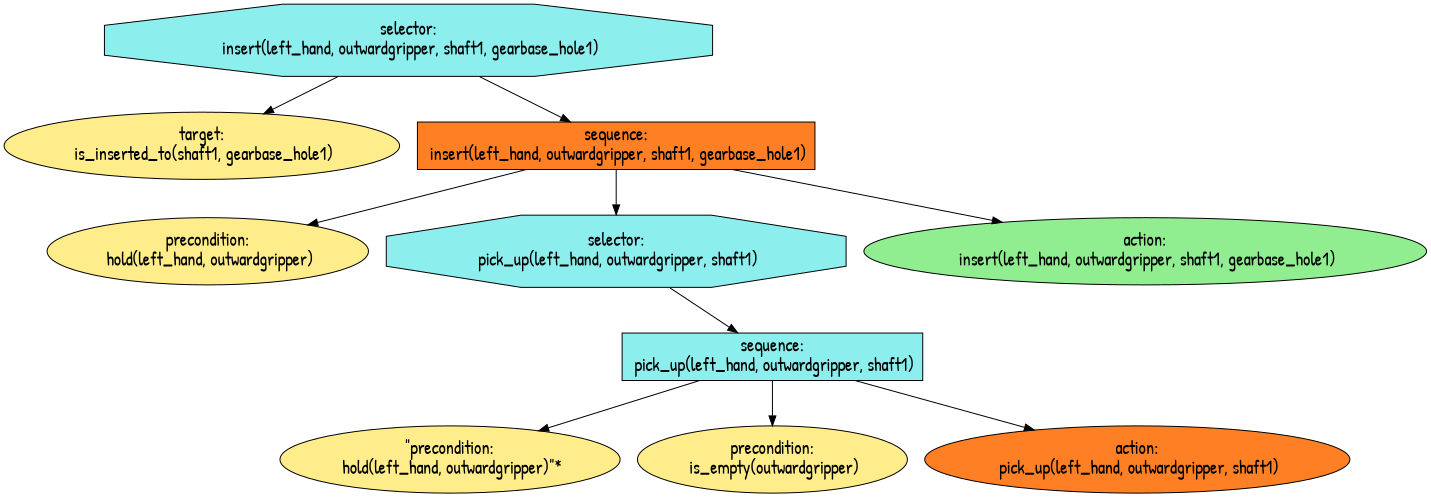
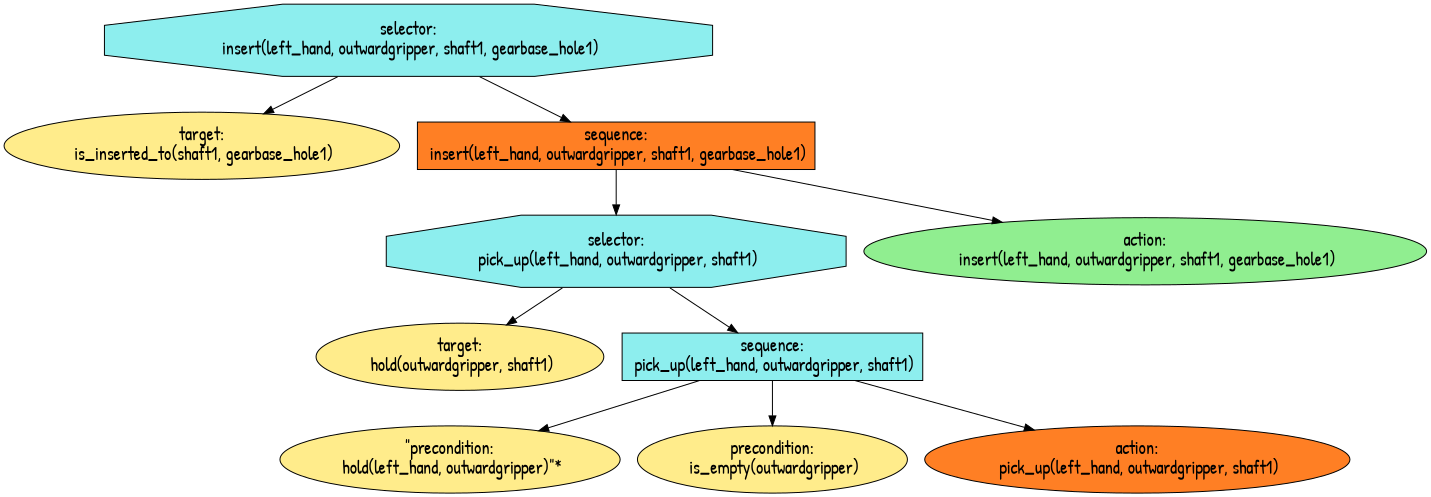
node "precondition: hold(left_hand, outwardgripper)": removed
node "target: hold(outwardgripper, shaft1)": added
